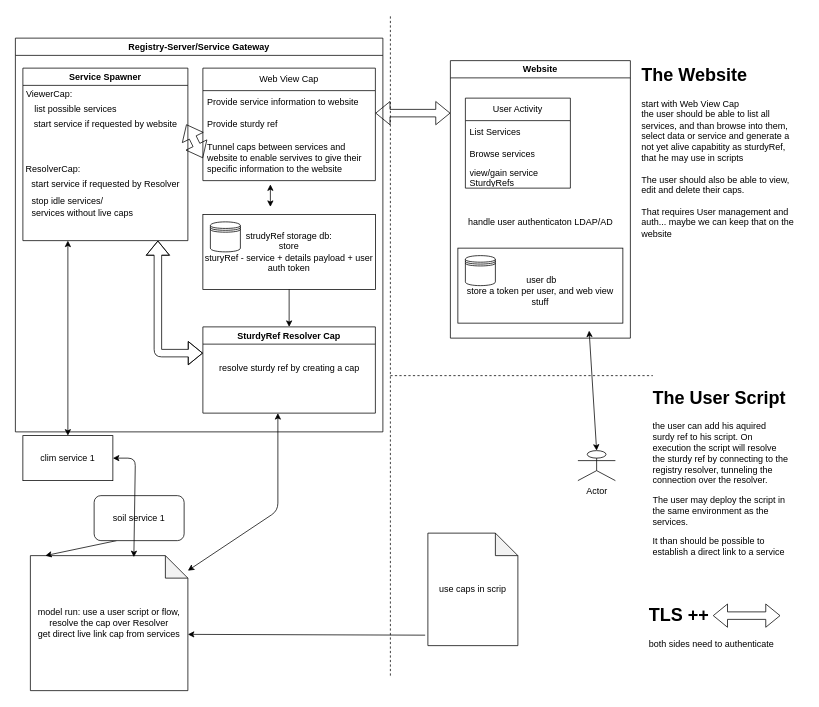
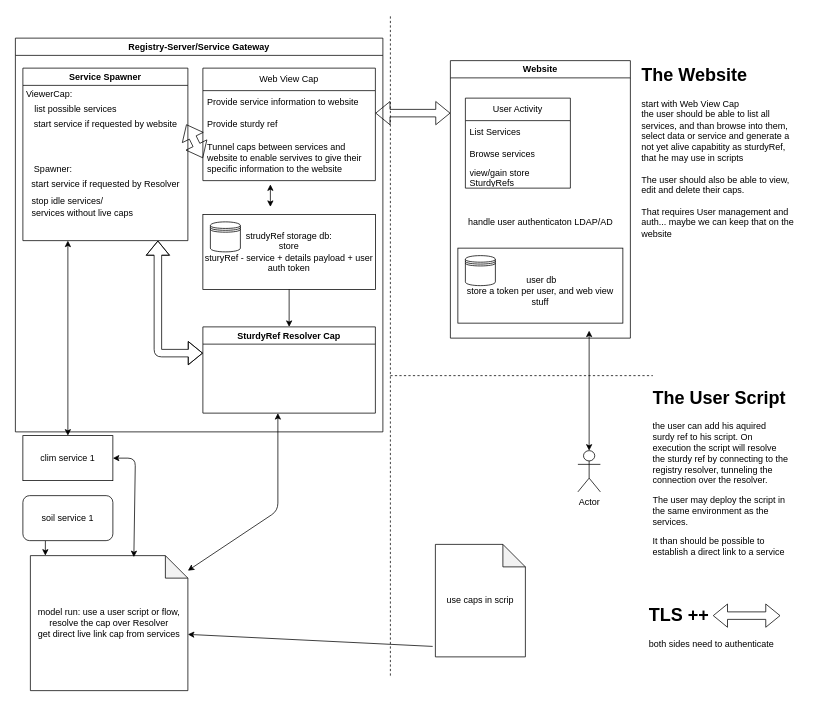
node "ResolverCap:": label "ResolverCap:" -> "Spawner:"
node "view/gain service SturdyRefs": label "view/gain service SturdyRefs" -> "view/gain store SturdyRefs"
node "resolve sturdy ref by creating a cap": removed
node "Actor": size 38x30 -> 23x41
node "soil service 1": moved (139, 518) -> (68, 518)
node "use caps in scrip": moved (473, 589) -> (480, 600)
